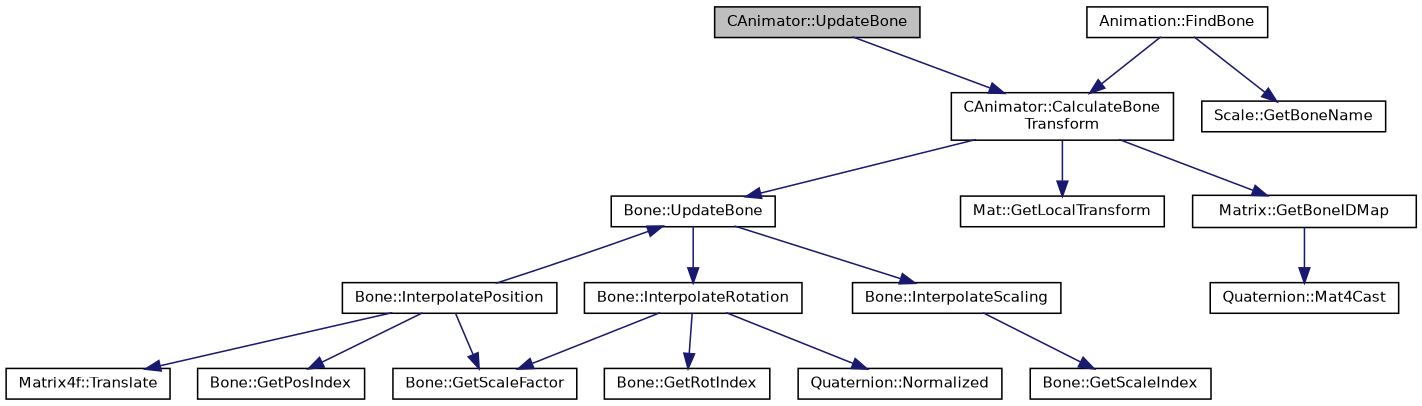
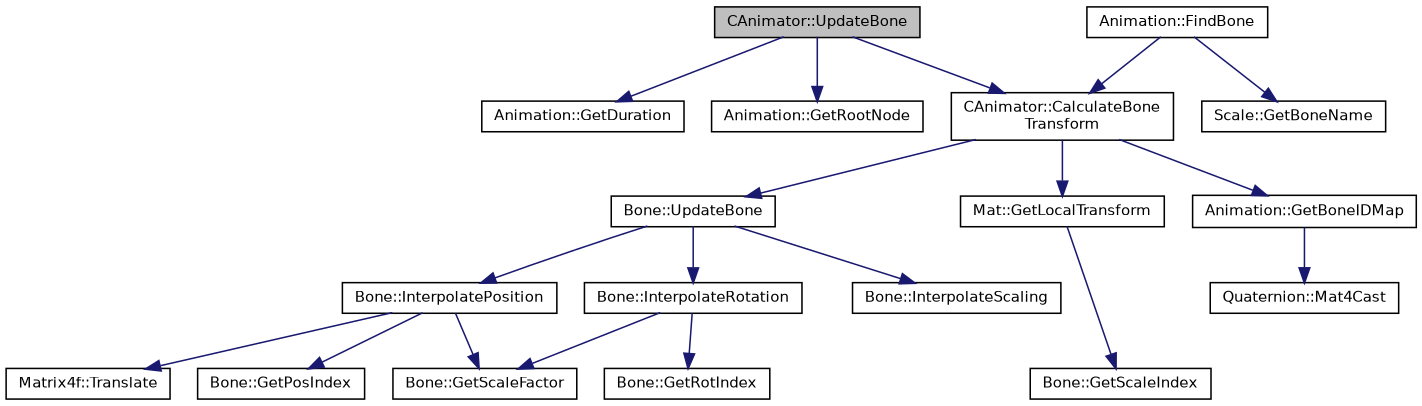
node "Animation::GetDuration": added
node "Animation::GetRootNode": added
node "Matrix::GetBoneIDMap": label "Matrix::GetBoneIDMap" -> "Animation::GetBoneIDMap"
edge "Bone::InterpolatePosition" -> "Bone::UpdateBone": reversed
edge "Bone::InterpolateScaling" -> "Bone::GetScaleIndex": now "Mat::GetLocalTransform" -> "Bone::GetScaleIndex"
node "Quaternion::Normalized": removed
